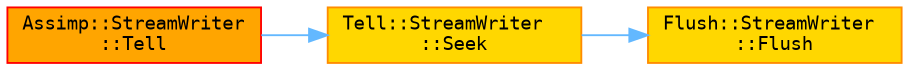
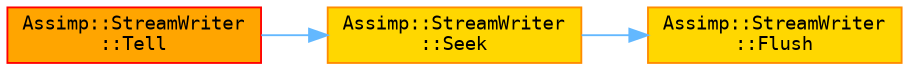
node "Tell::StreamWriter ::Seek": label "Tell::StreamWriter ::Seek" -> "Assimp::StreamWriter ::Seek"
node "Flush::StreamWriter ::Flush": label "Flush::StreamWriter ::Flush" -> "Assimp::StreamWriter ::Flush"
